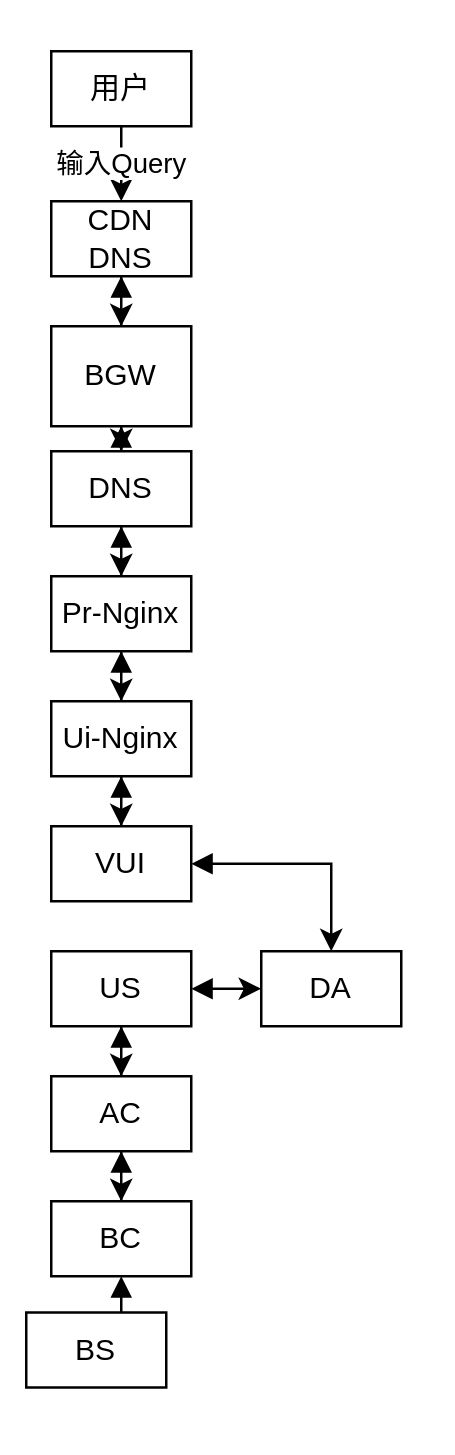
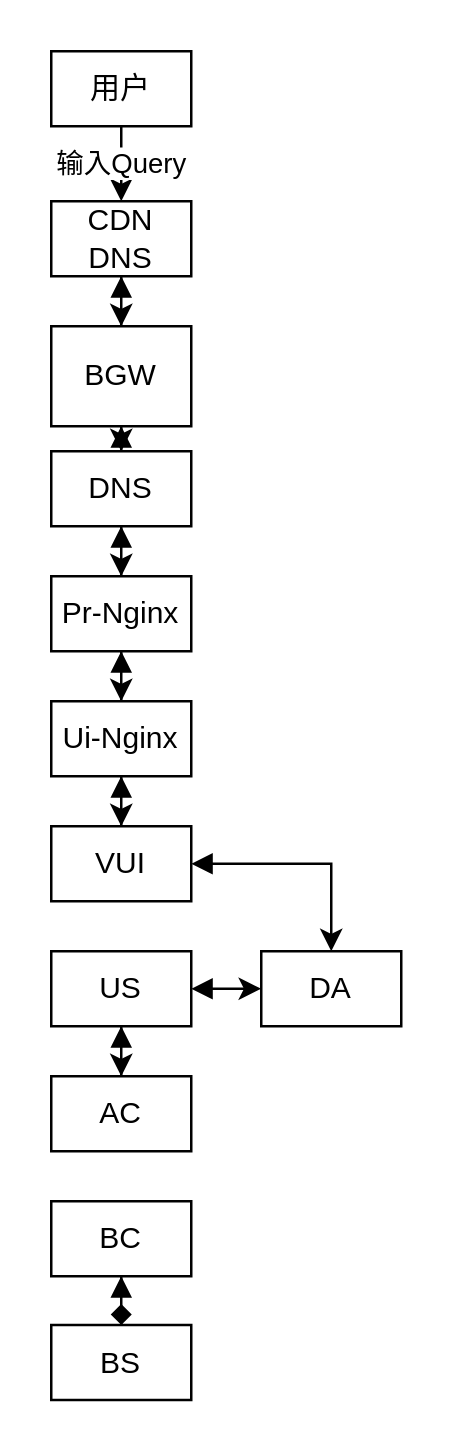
edge "AC" -- "BC": removed
node "BS": moved (96, 1350) -> (121, 1363)
